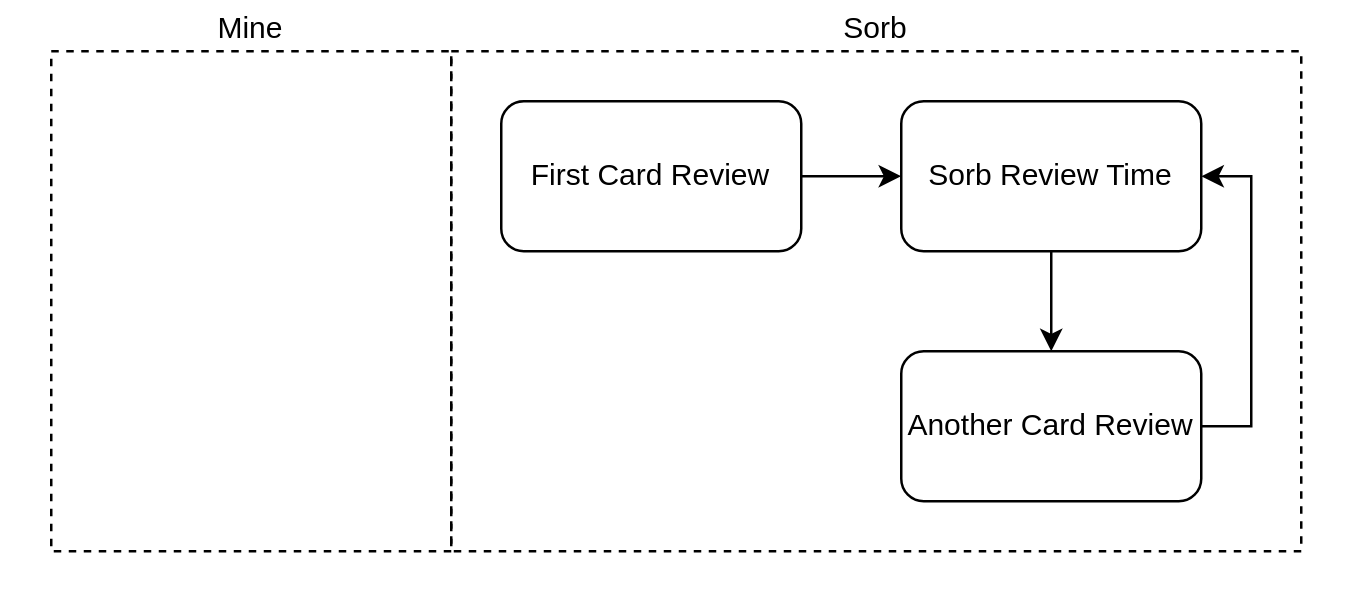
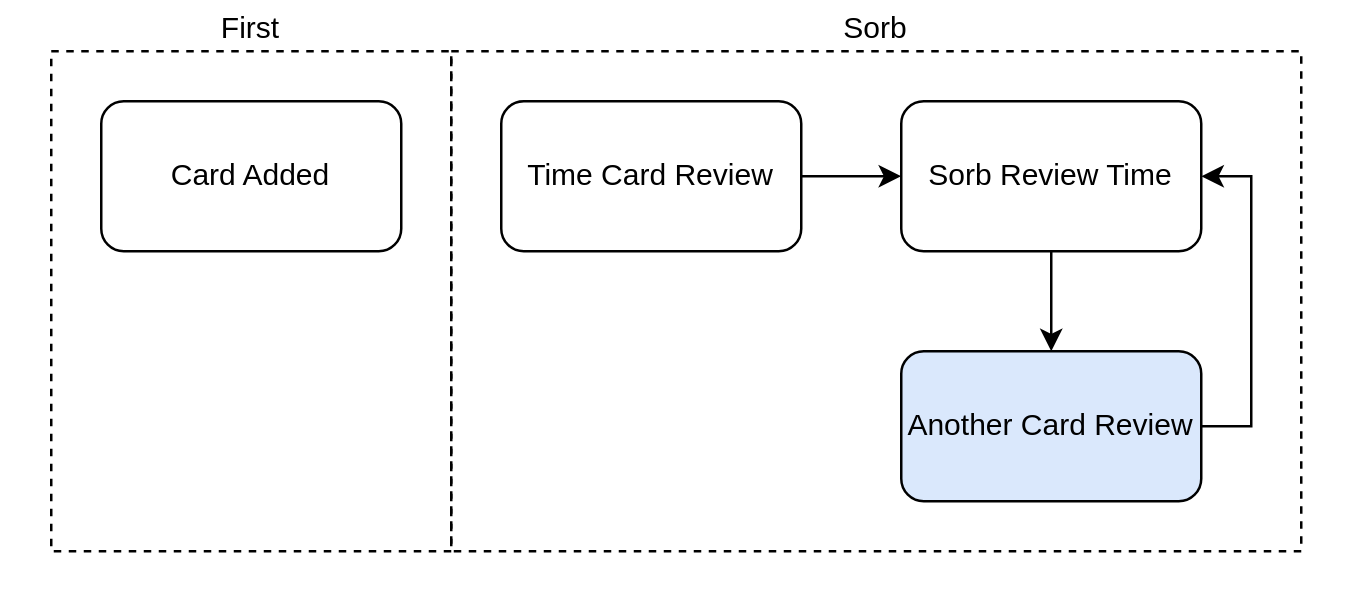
node "Mine": label "Mine" -> "First"
node "Card Added": added
node "First Card Review": label "First Card Review" -> "Time Card Review"
node "Another Card Review": fillcolor #ffffff -> #dae8fc
